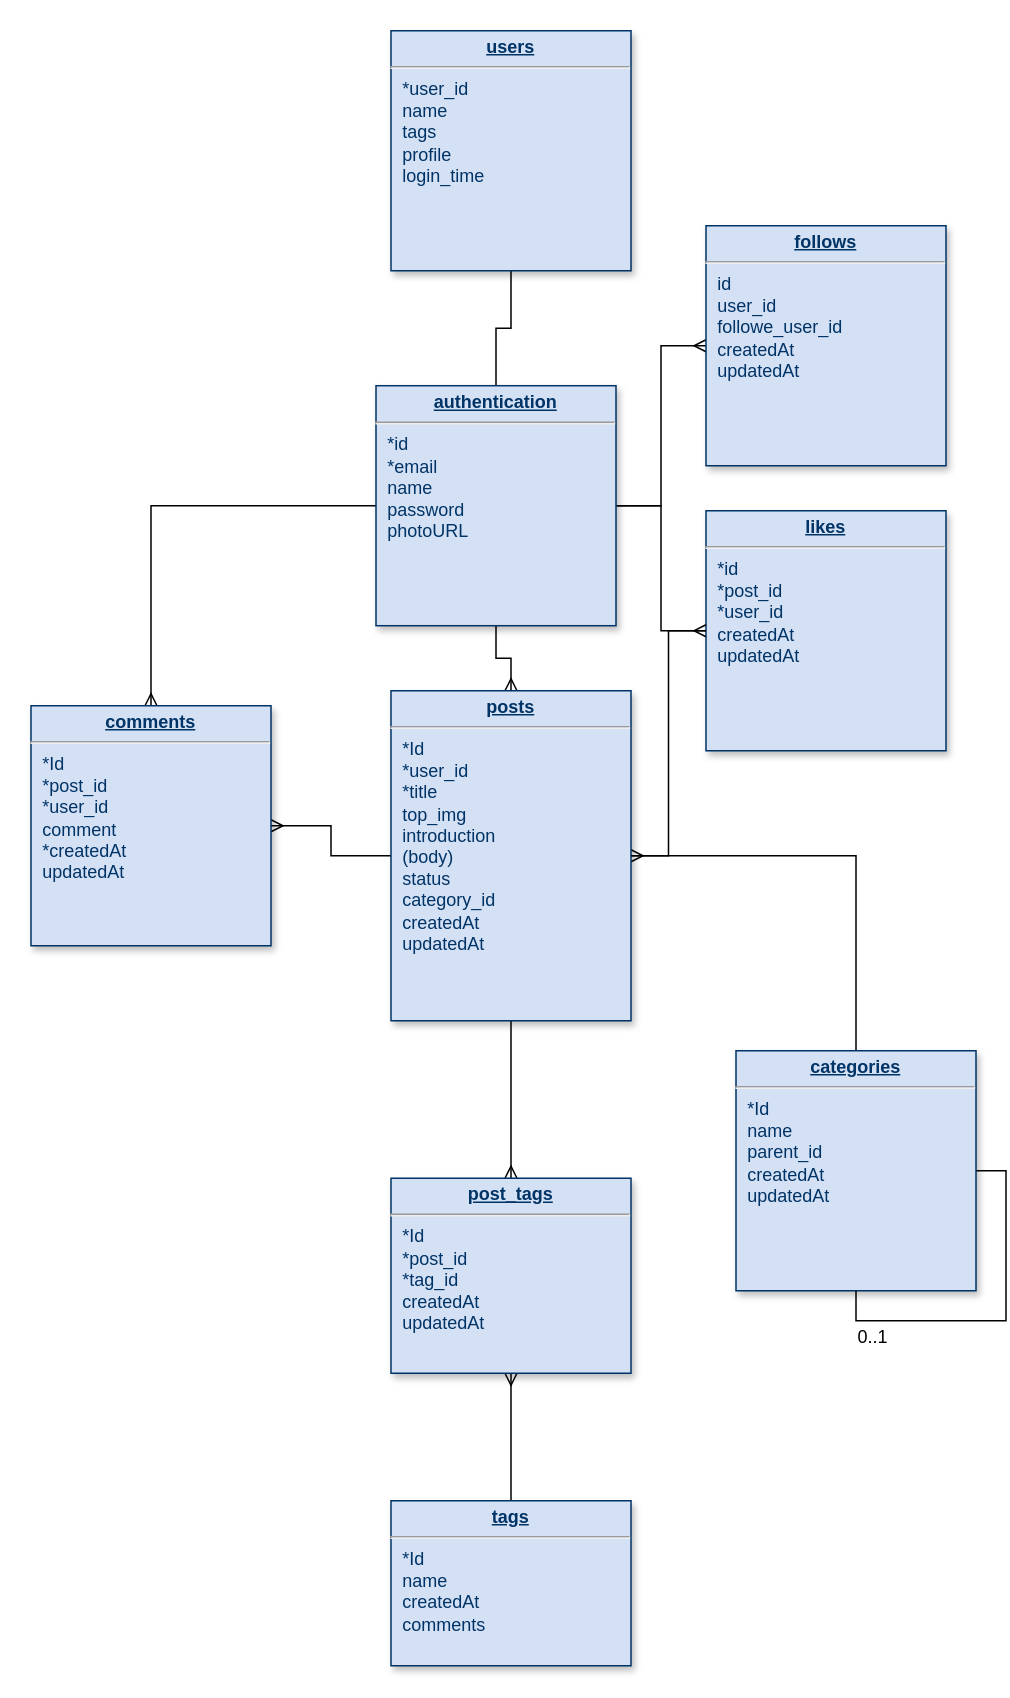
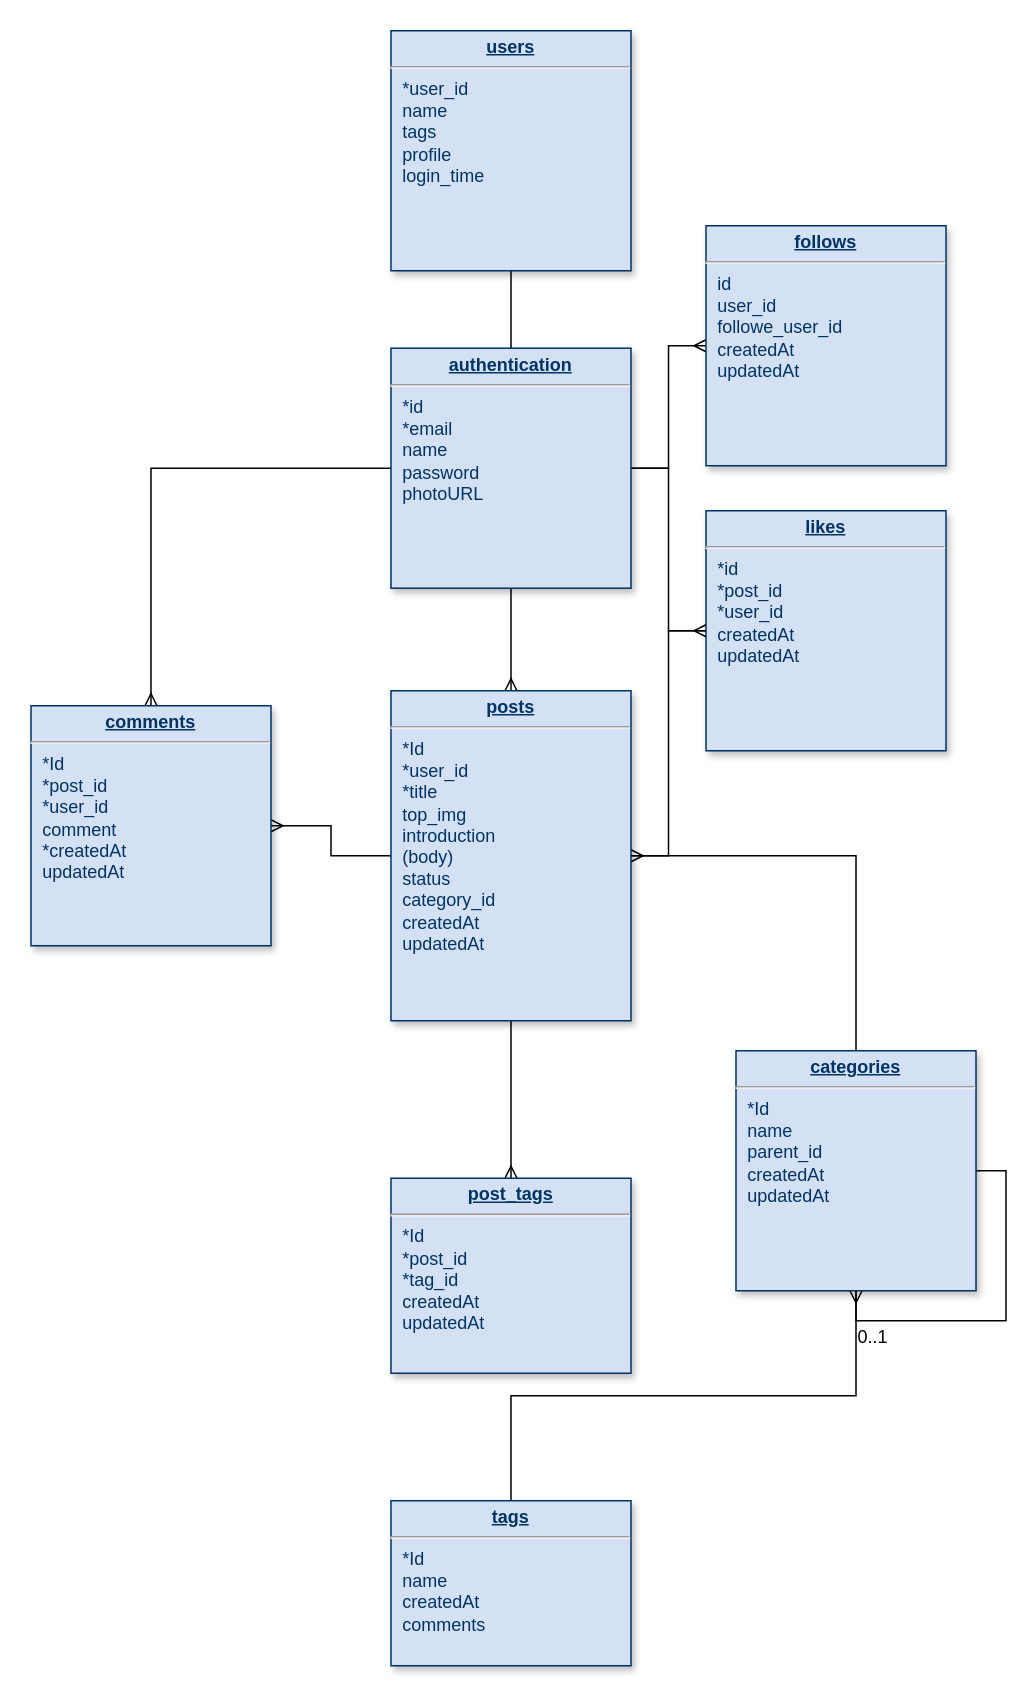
node "authentication *id *email name password photoURL": moved (496, 506) -> (511, 468)
edge "tags *Id name createdAt comments" -> "post_tags *Id *post_id *tag_id createdAt updatedAt": now "tags *Id name createdAt comments" -> "categories *Id name parent_id createdAt updatedAt"
